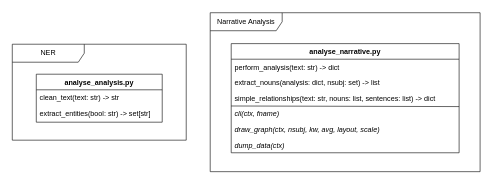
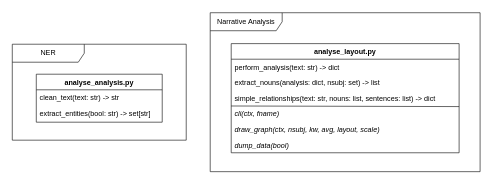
node "analyse_narrative.py": label "analyse_narrative.py" -> "analyse_layout.py"
node "dump_data(ctx)": label "dump_data(ctx)" -> "dump_data(bool)"
